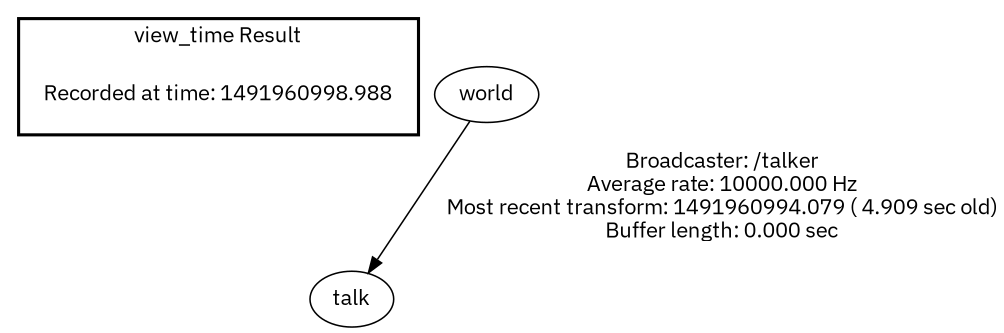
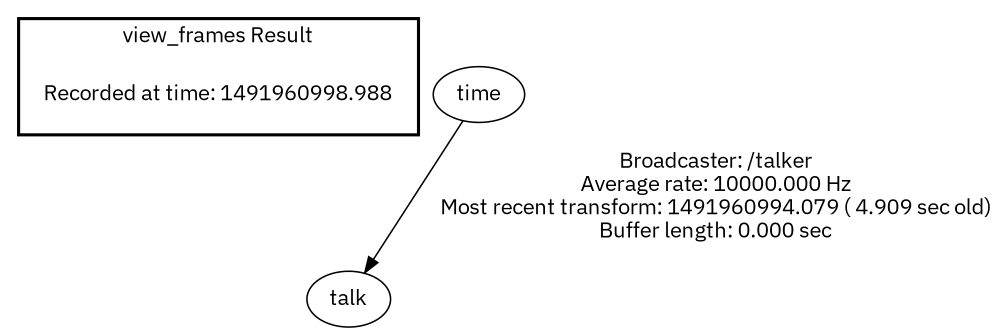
cluster "view_time Result": label "view_time Result" -> "view_frames Result"
node "world": label "world" -> "time"
